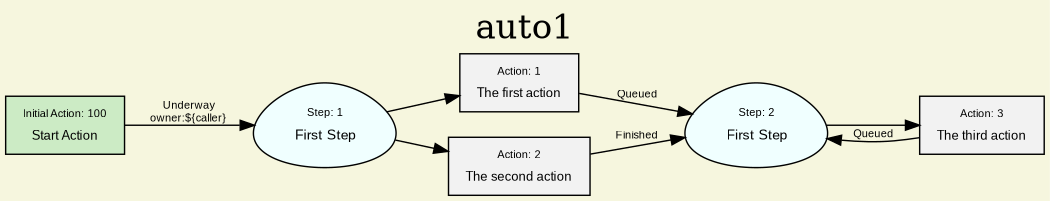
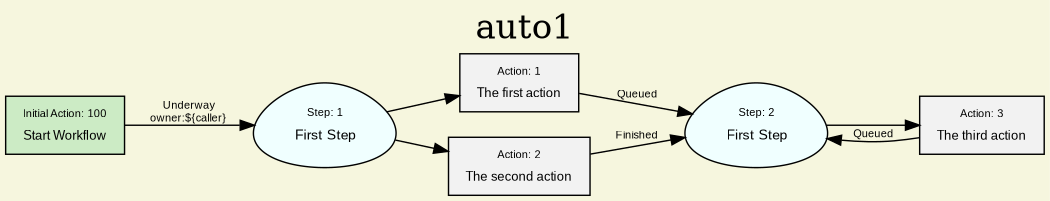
node "Initial Action: 100": text "Start Action" -> "Start Workflow"
